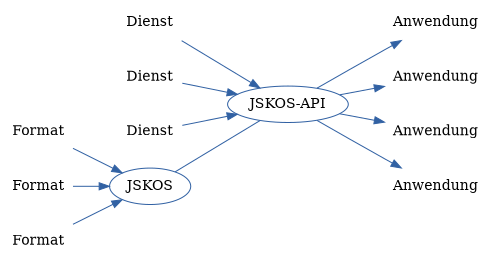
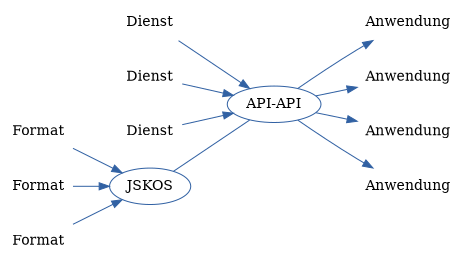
node "JSKOS-API": label "JSKOS-API" -> "API-API"
